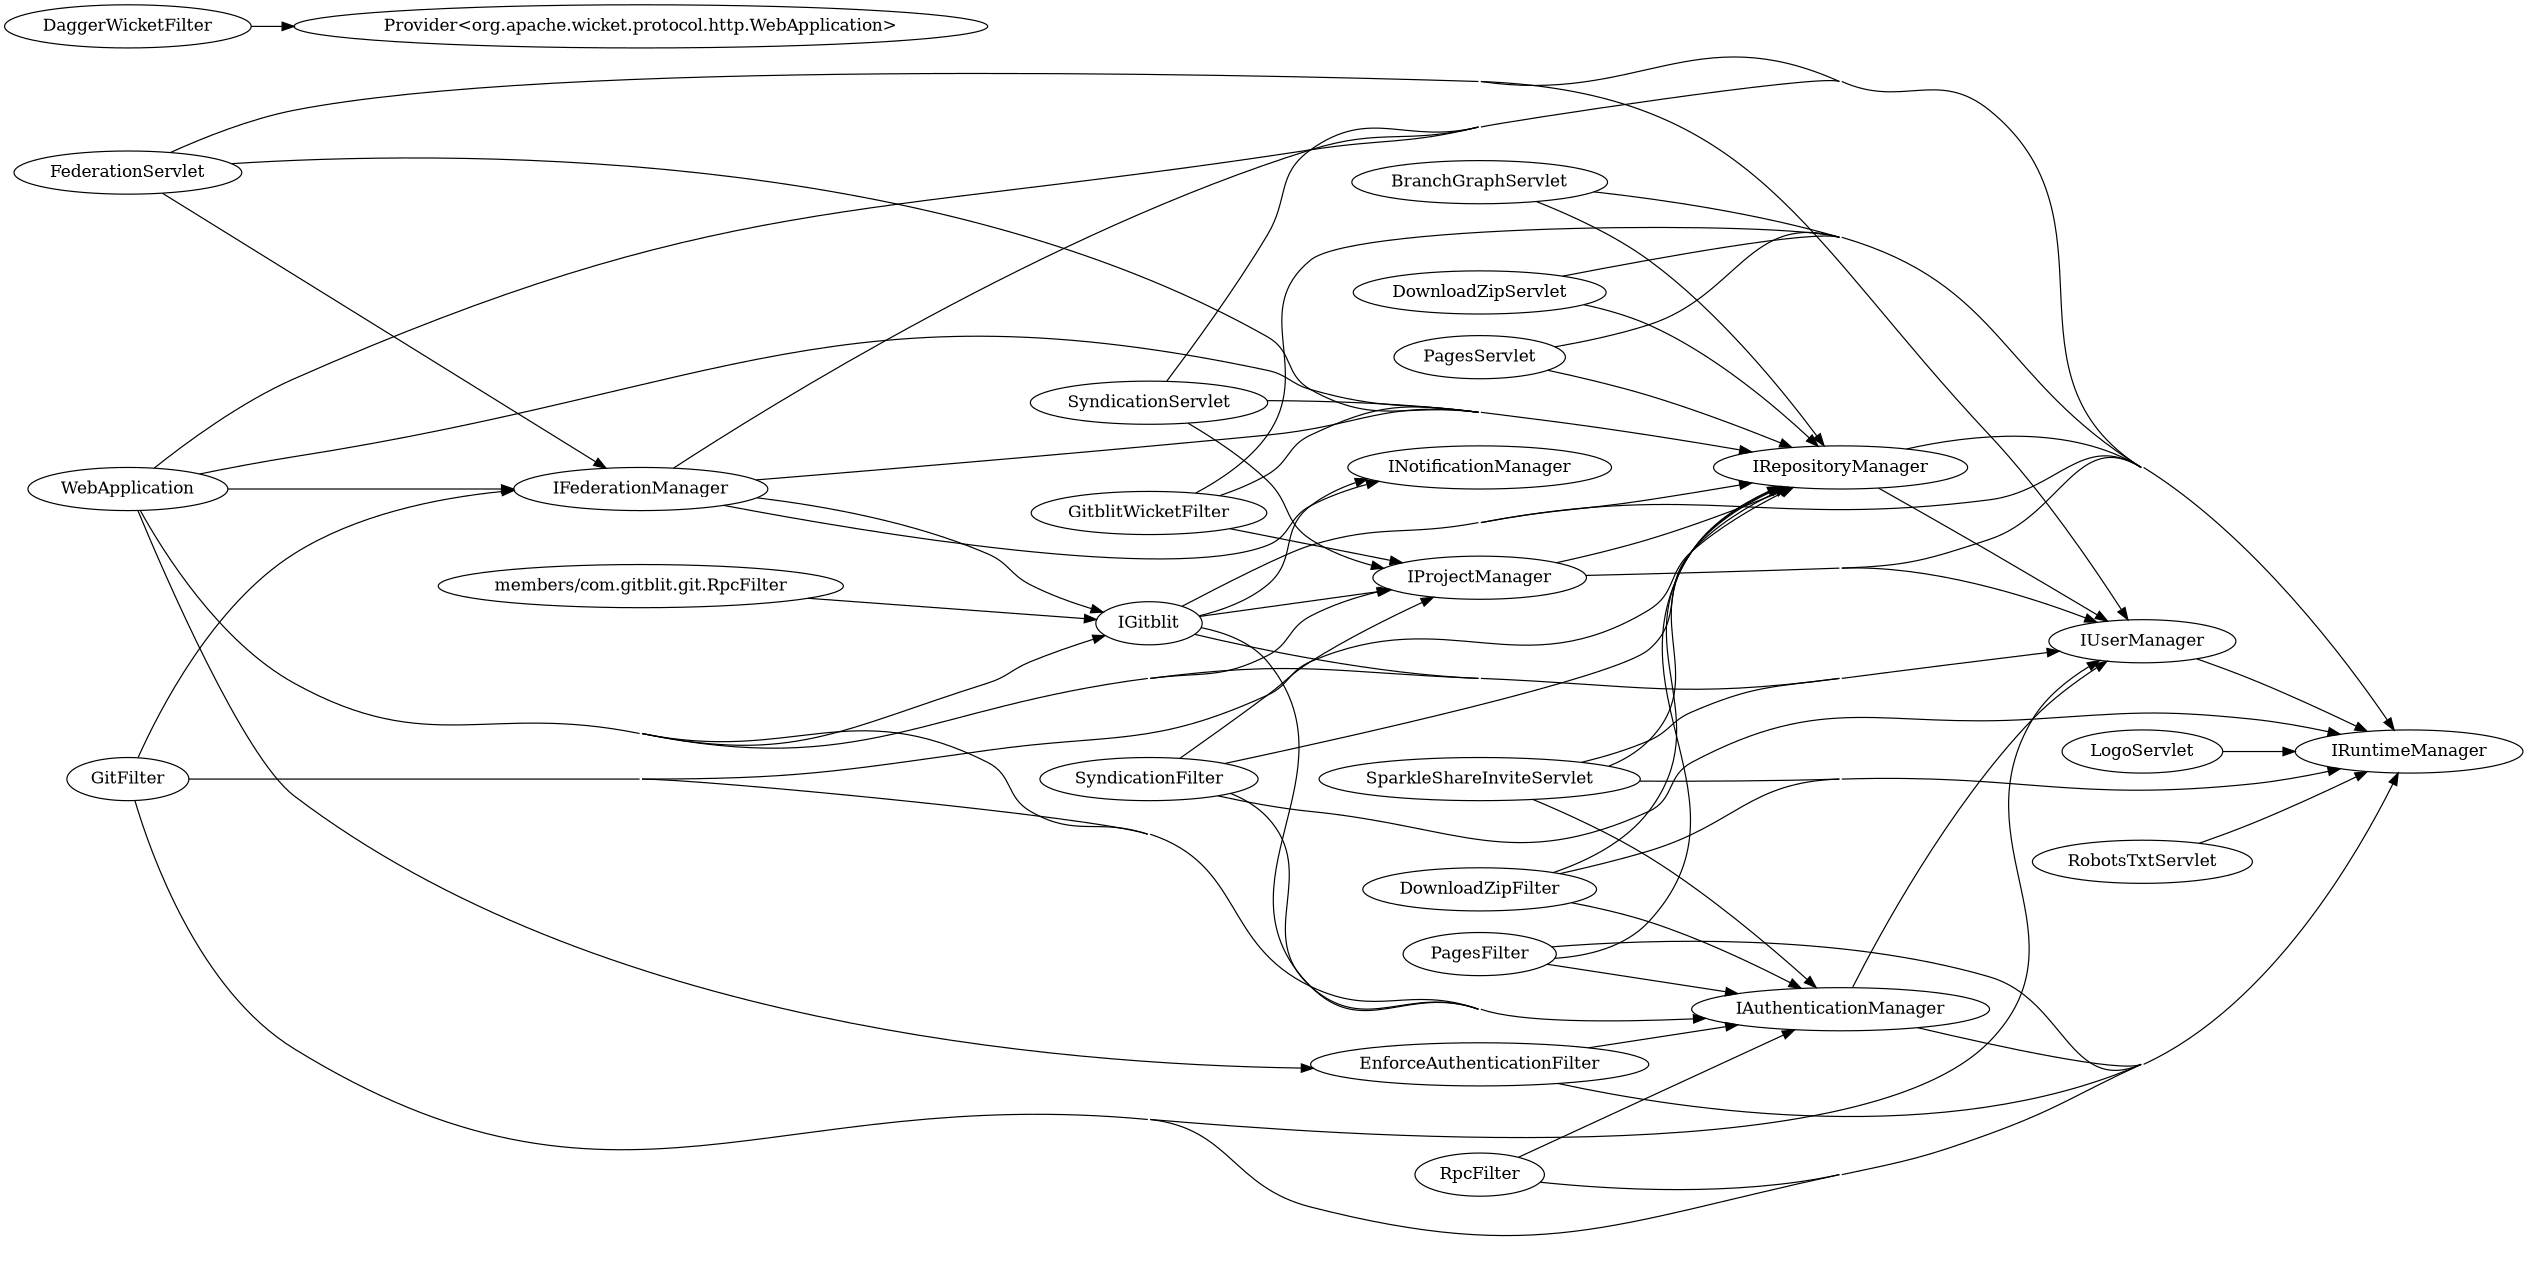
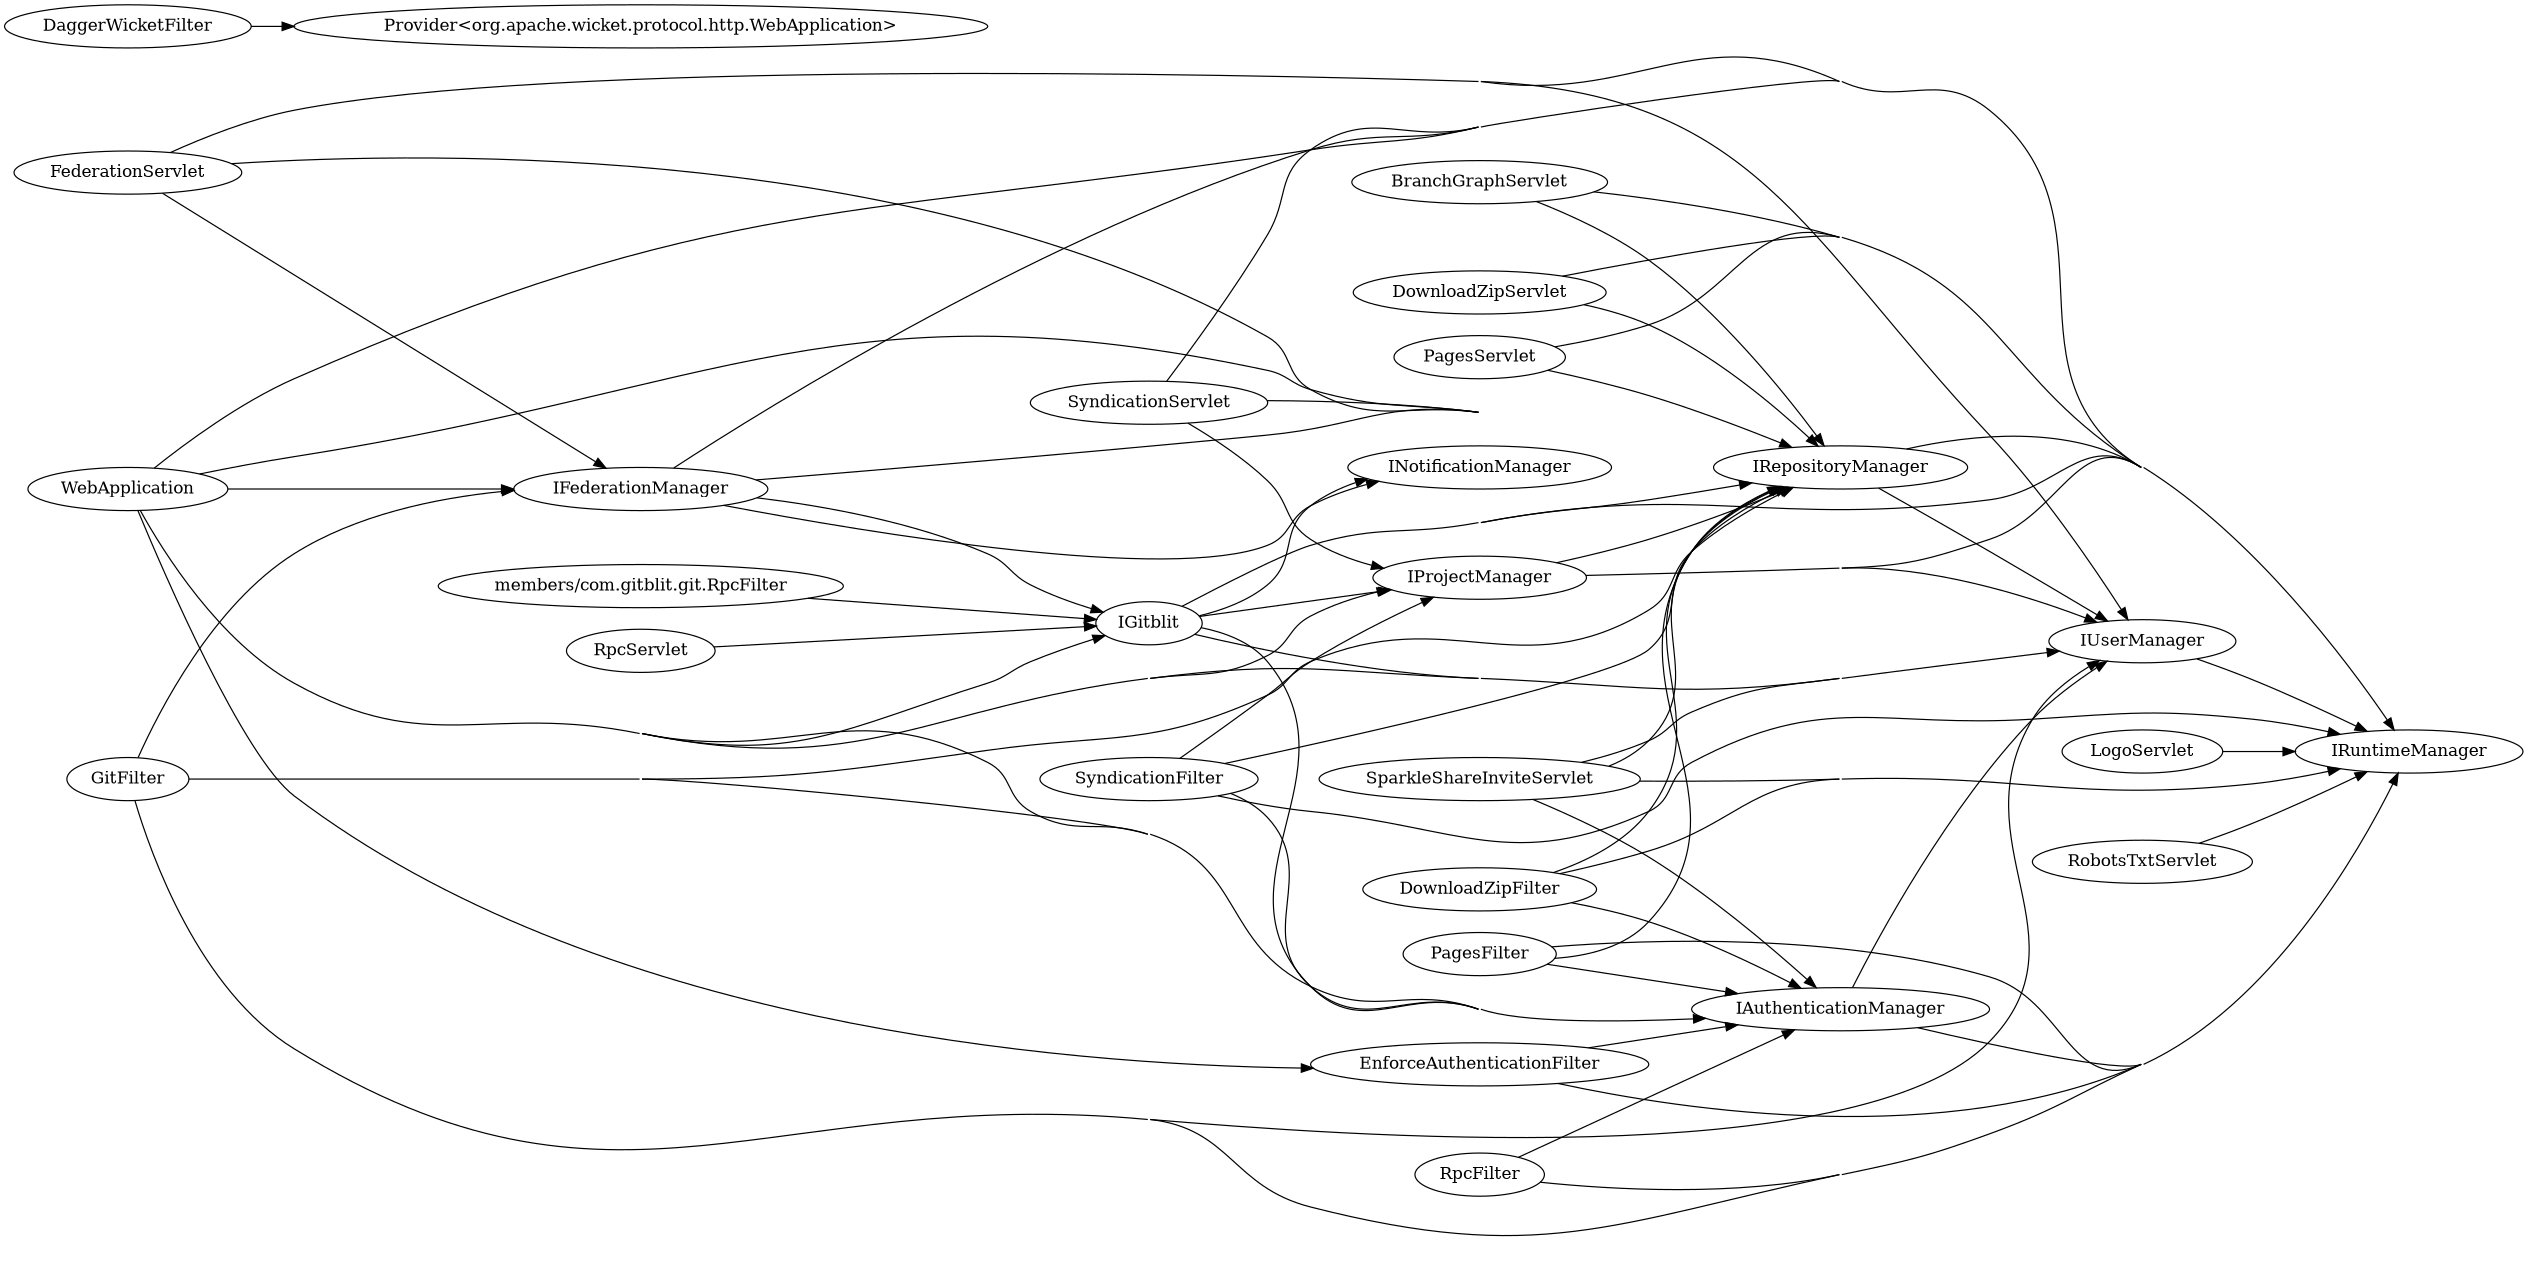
node "GitblitWicketFilter": removed
node "RpcServlet": added
